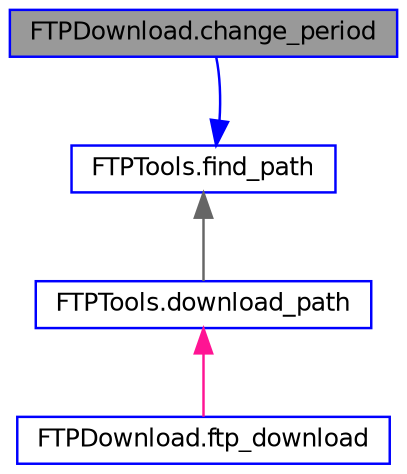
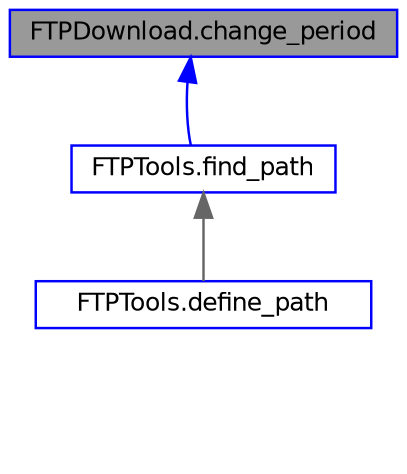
edge "FTPDownload.change_period" -> "FTPTools.find_path": reversed
node "FTPTools.download_path": label "FTPTools.download_path" -> "FTPTools.define_path"
node "FTPDownload.ftp_download": removed
